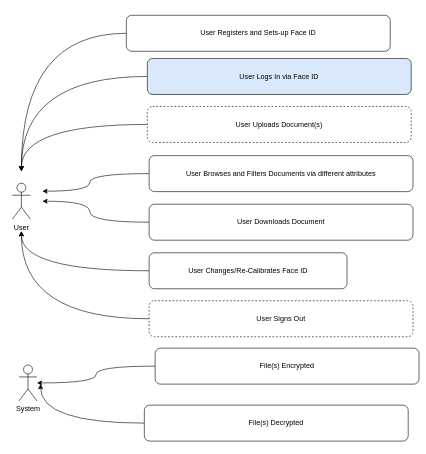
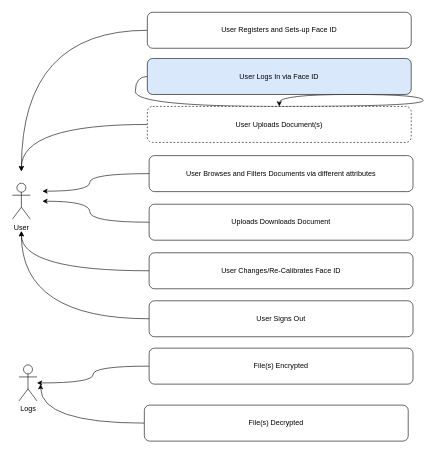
node "User Registers and Sets-up Face ID": moved (258, 33) -> (279, 30)
edge "User Logs In via Face ID" -> "User": now "User Logs In via Face ID" -> "User Uploads Document(s)"
node "User Downloads Document": label "User Downloads Document" -> "Uploads Downloads Document"
node "User Changes/Re-Calibrates Face ID": size 198x36 -> 264x36
node "User Signs Out": style dashed -> solid
node "File(s) Encrypted": moved (287, 366) -> (281, 366)
node "System": label "System" -> "Logs"
